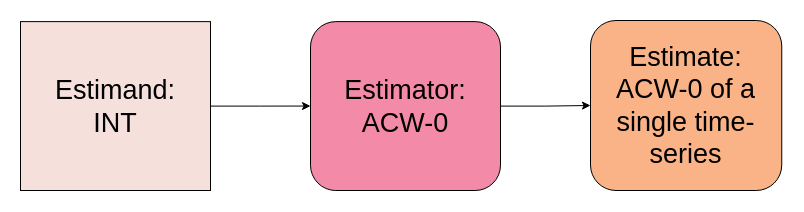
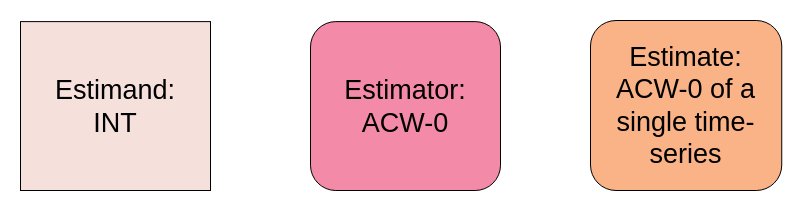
edge "Estimand: INT" -> "Estimator: ACW-0": removed
edge "Estimator: ACW-0" -> "Estimate: ACW-0 of a single time-series": removed
